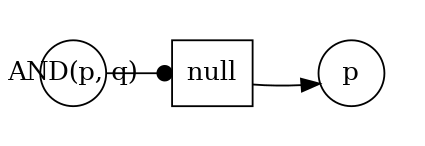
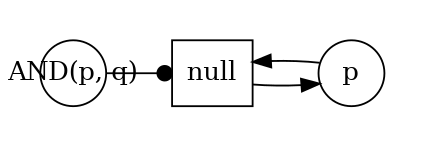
edge "p" -> "null": added
